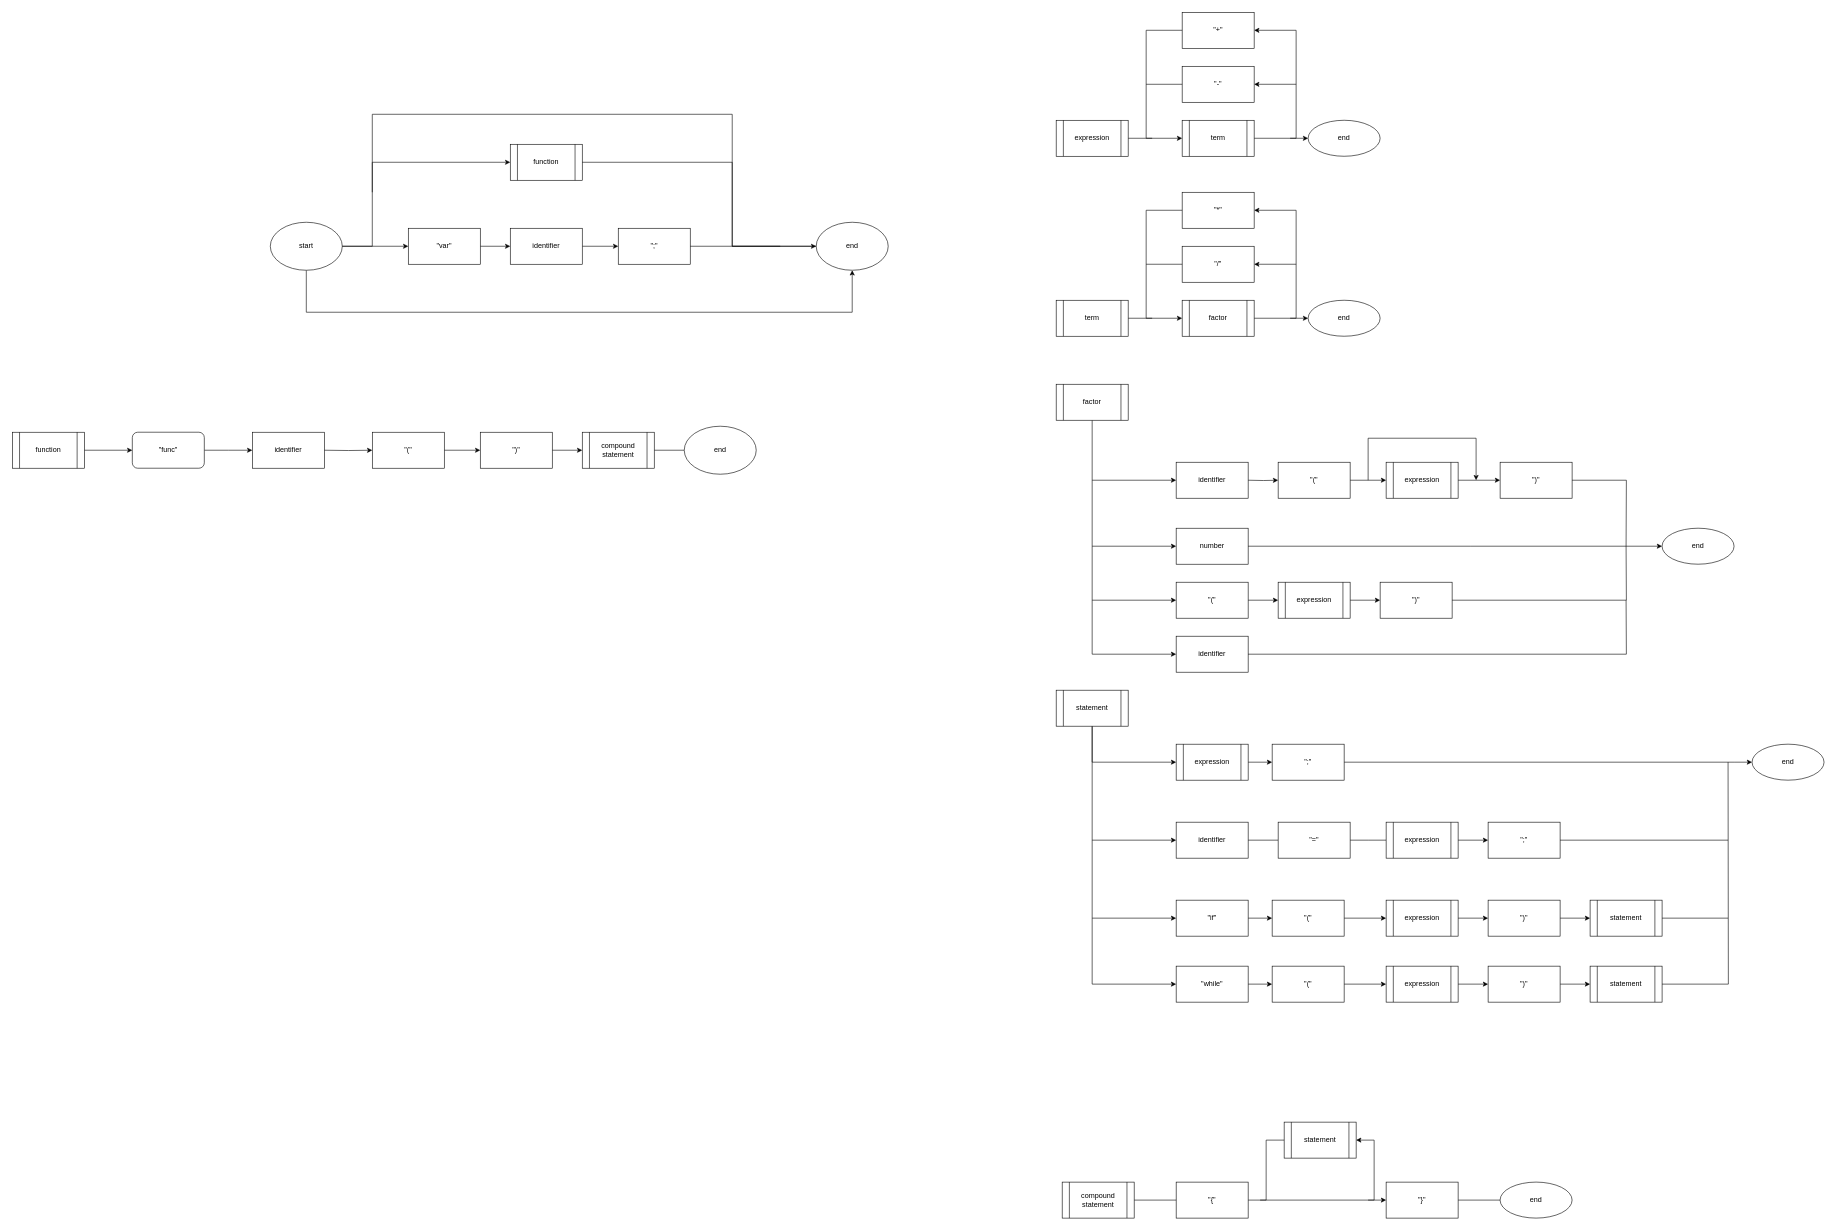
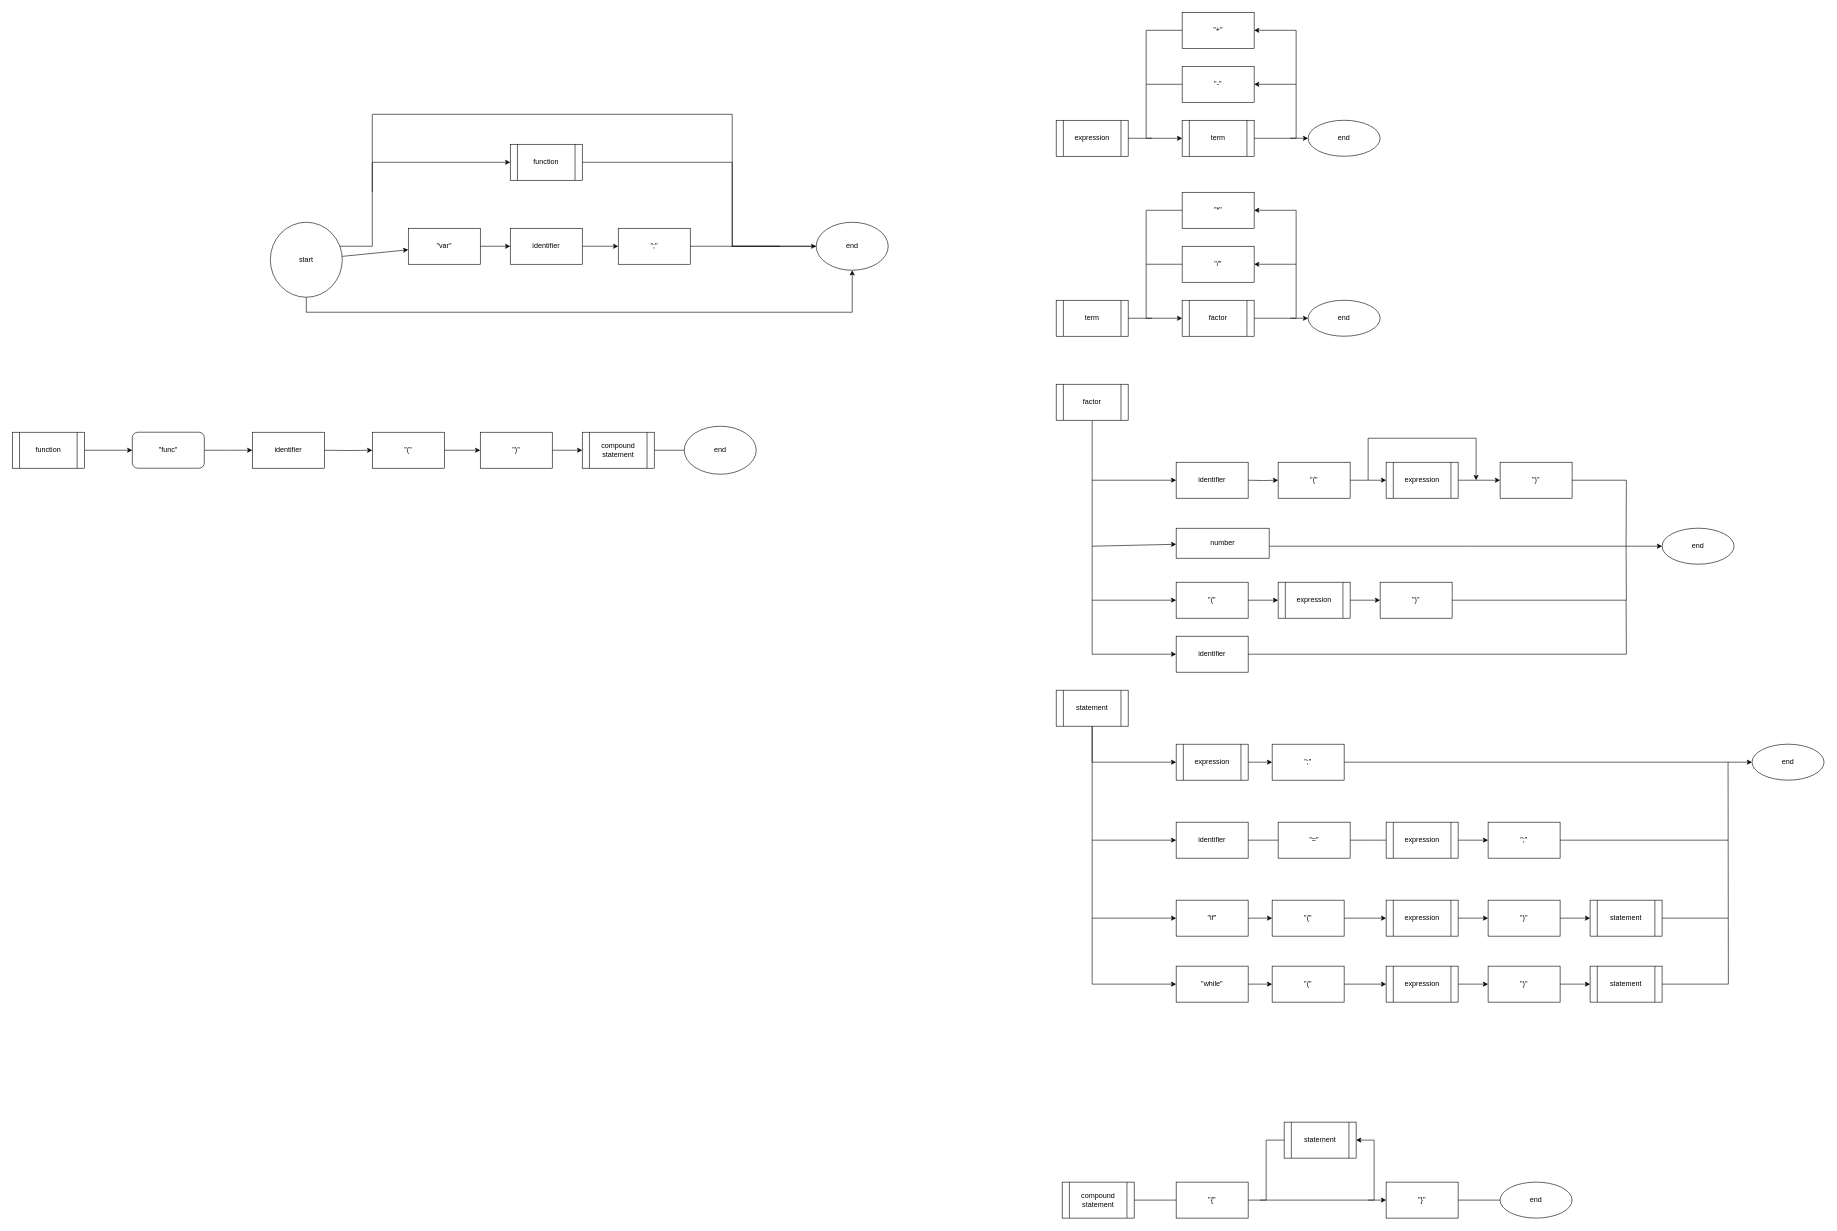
node "start": size 72x48 -> 72x75
node "number": size 72x36 -> 93x30
